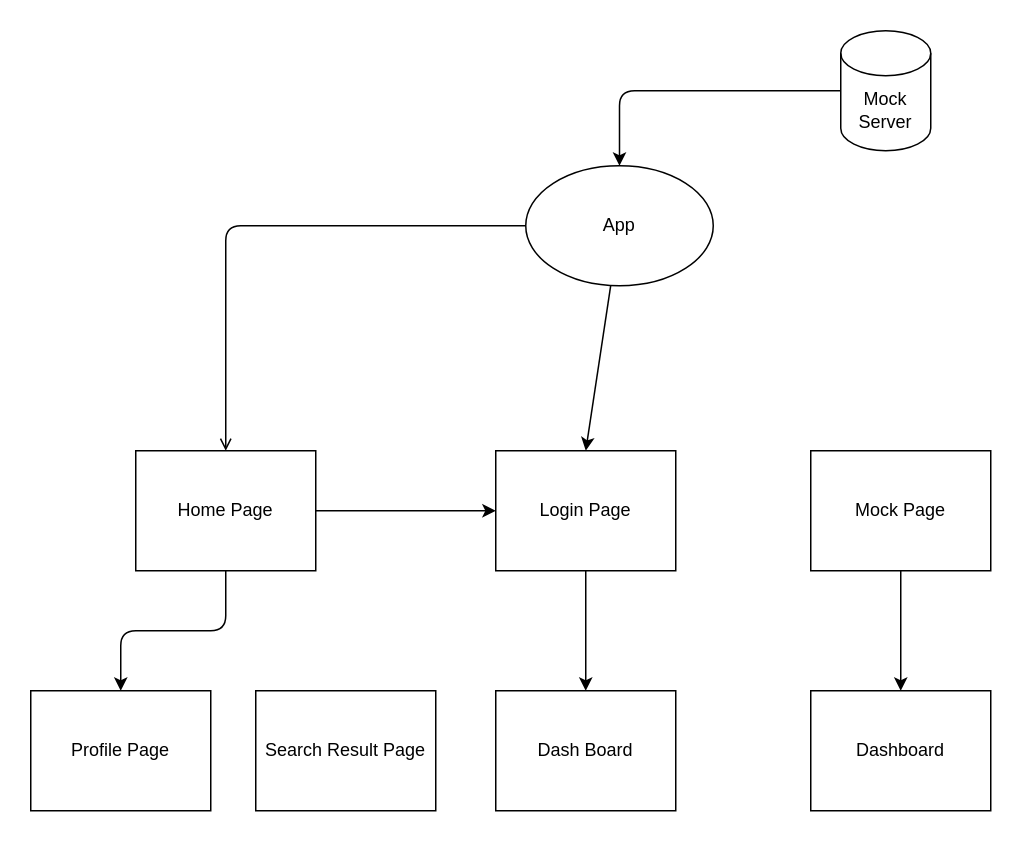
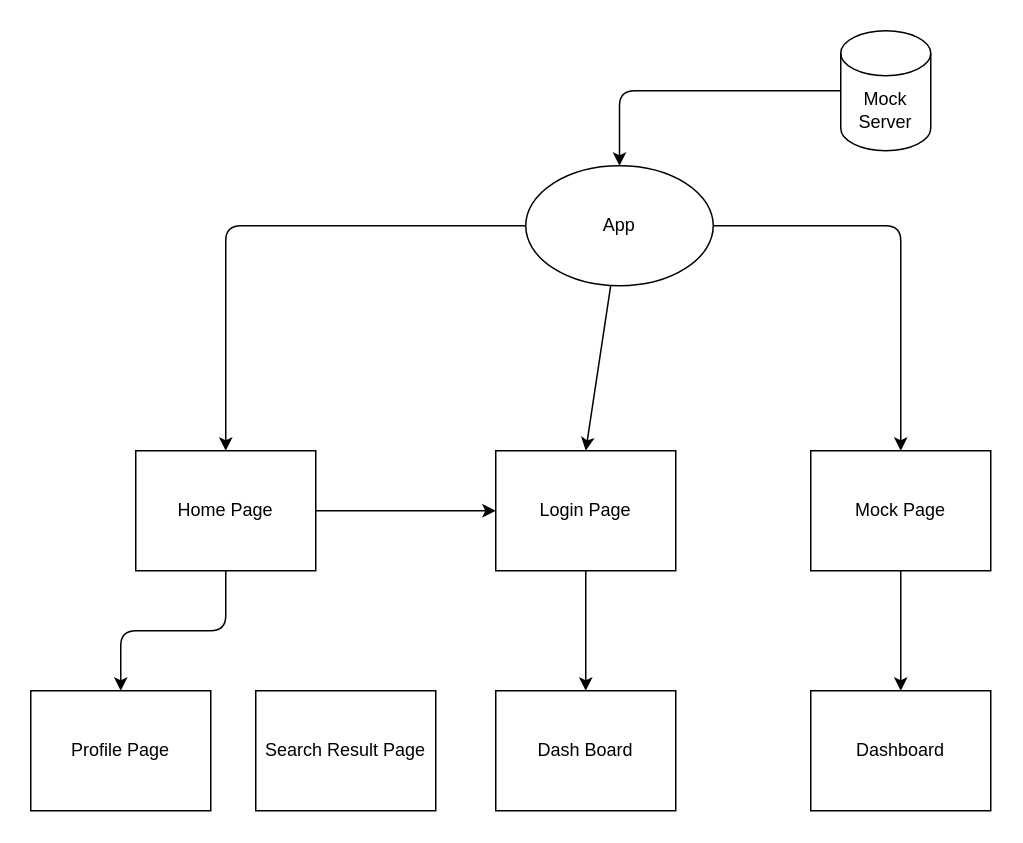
edge "App" -> "Mock Page": added
edge "App" -> "Home Page": arrowhead open -> classic
